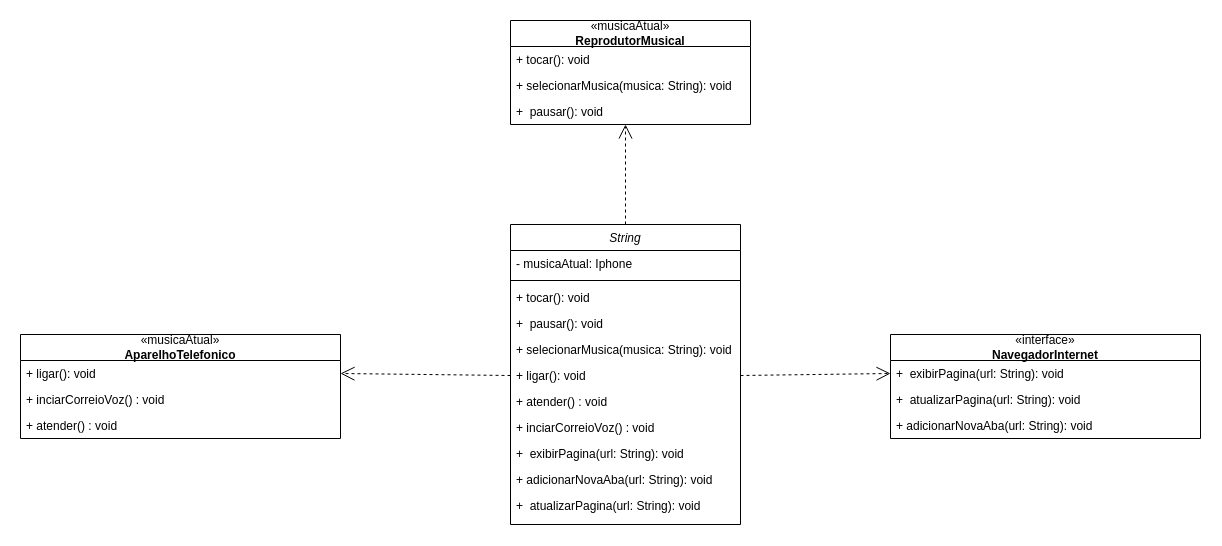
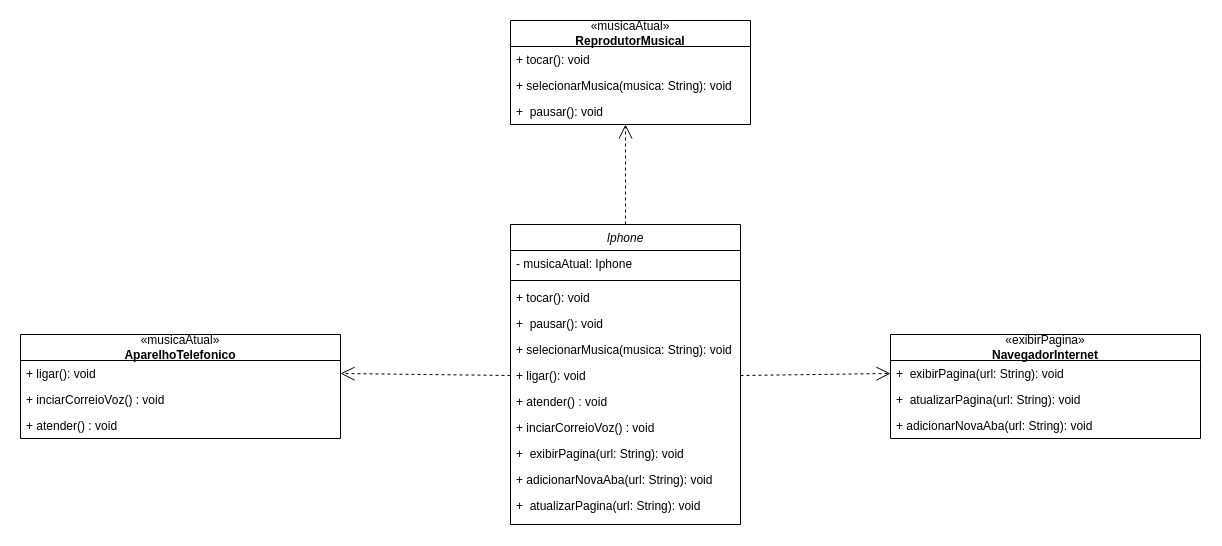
node "String": label "String" -> "Iphone"
node "«interface» NavegadorInternet": label "«interface» NavegadorInternet" -> "«exibirPagina» NavegadorInternet"
